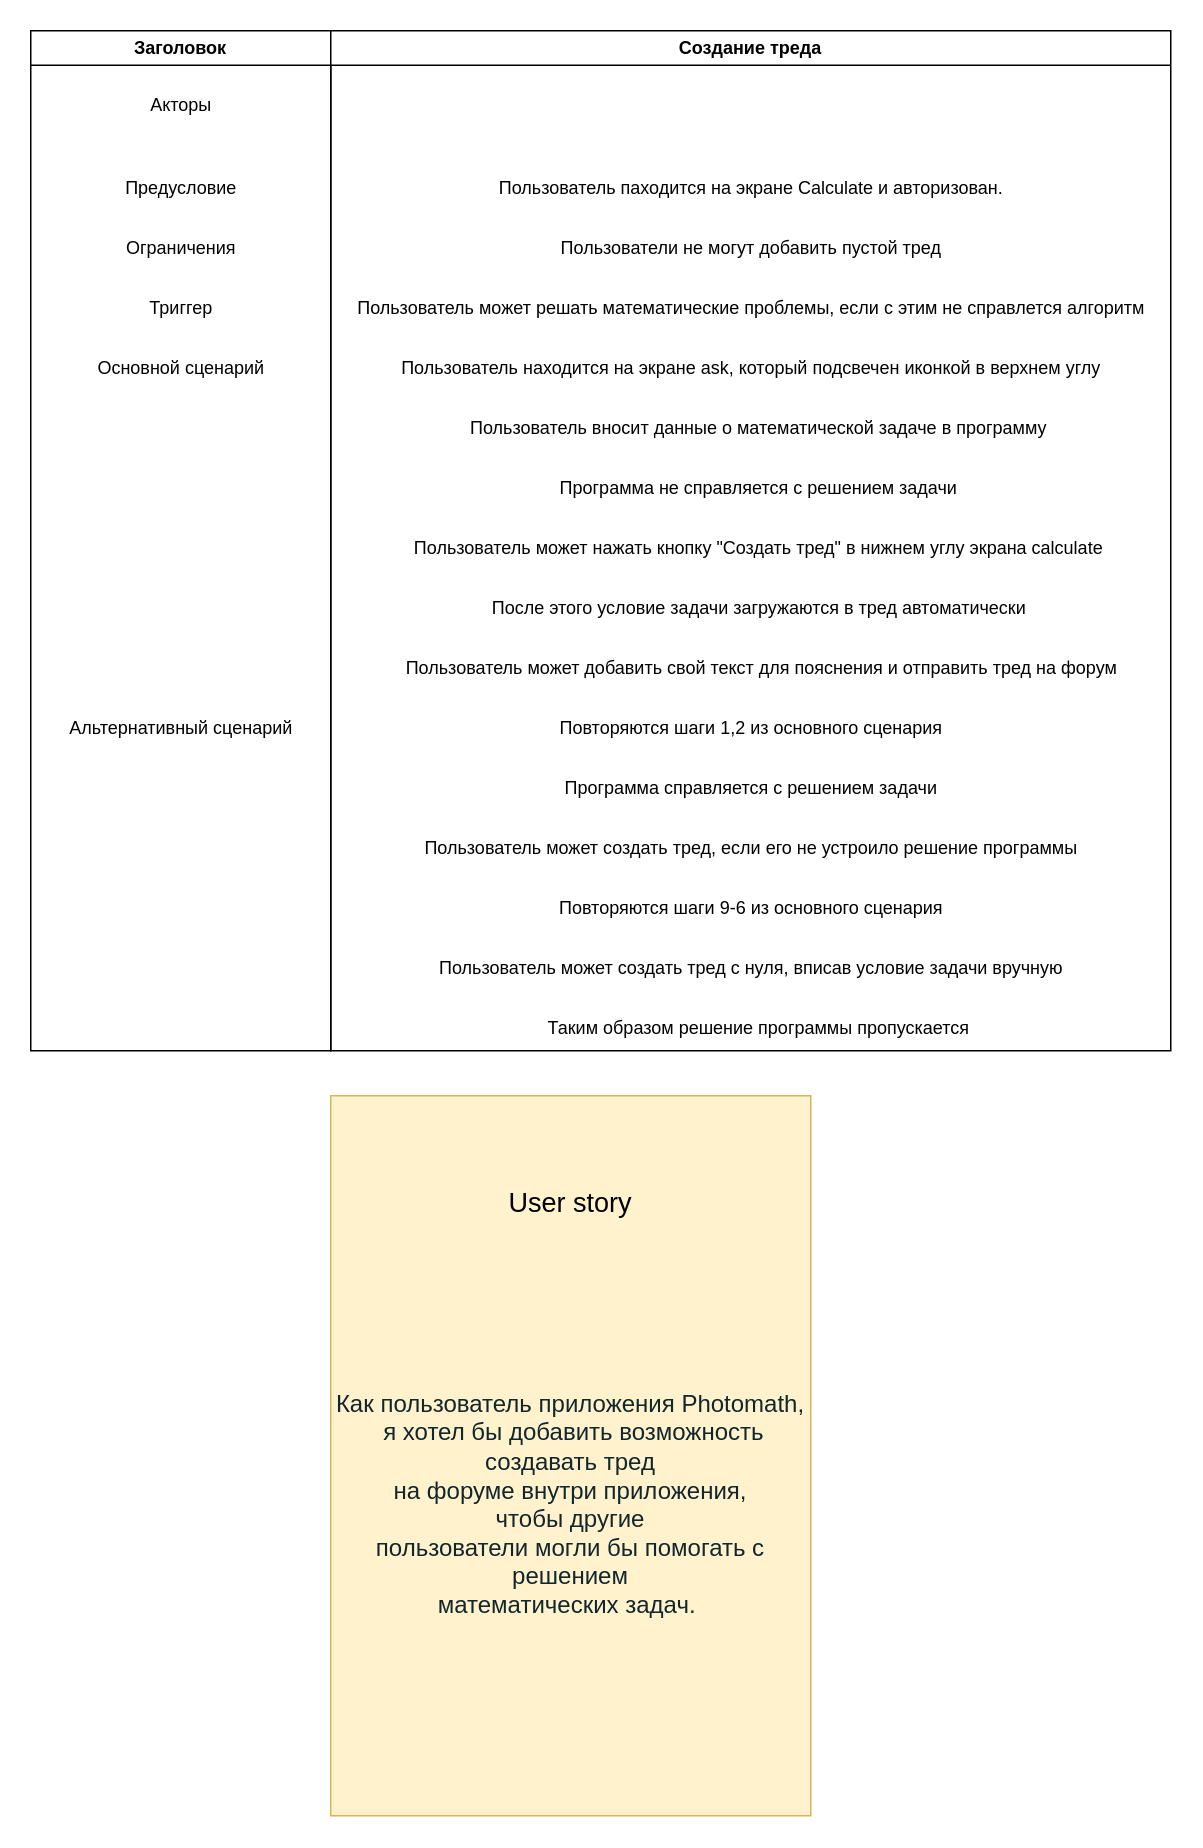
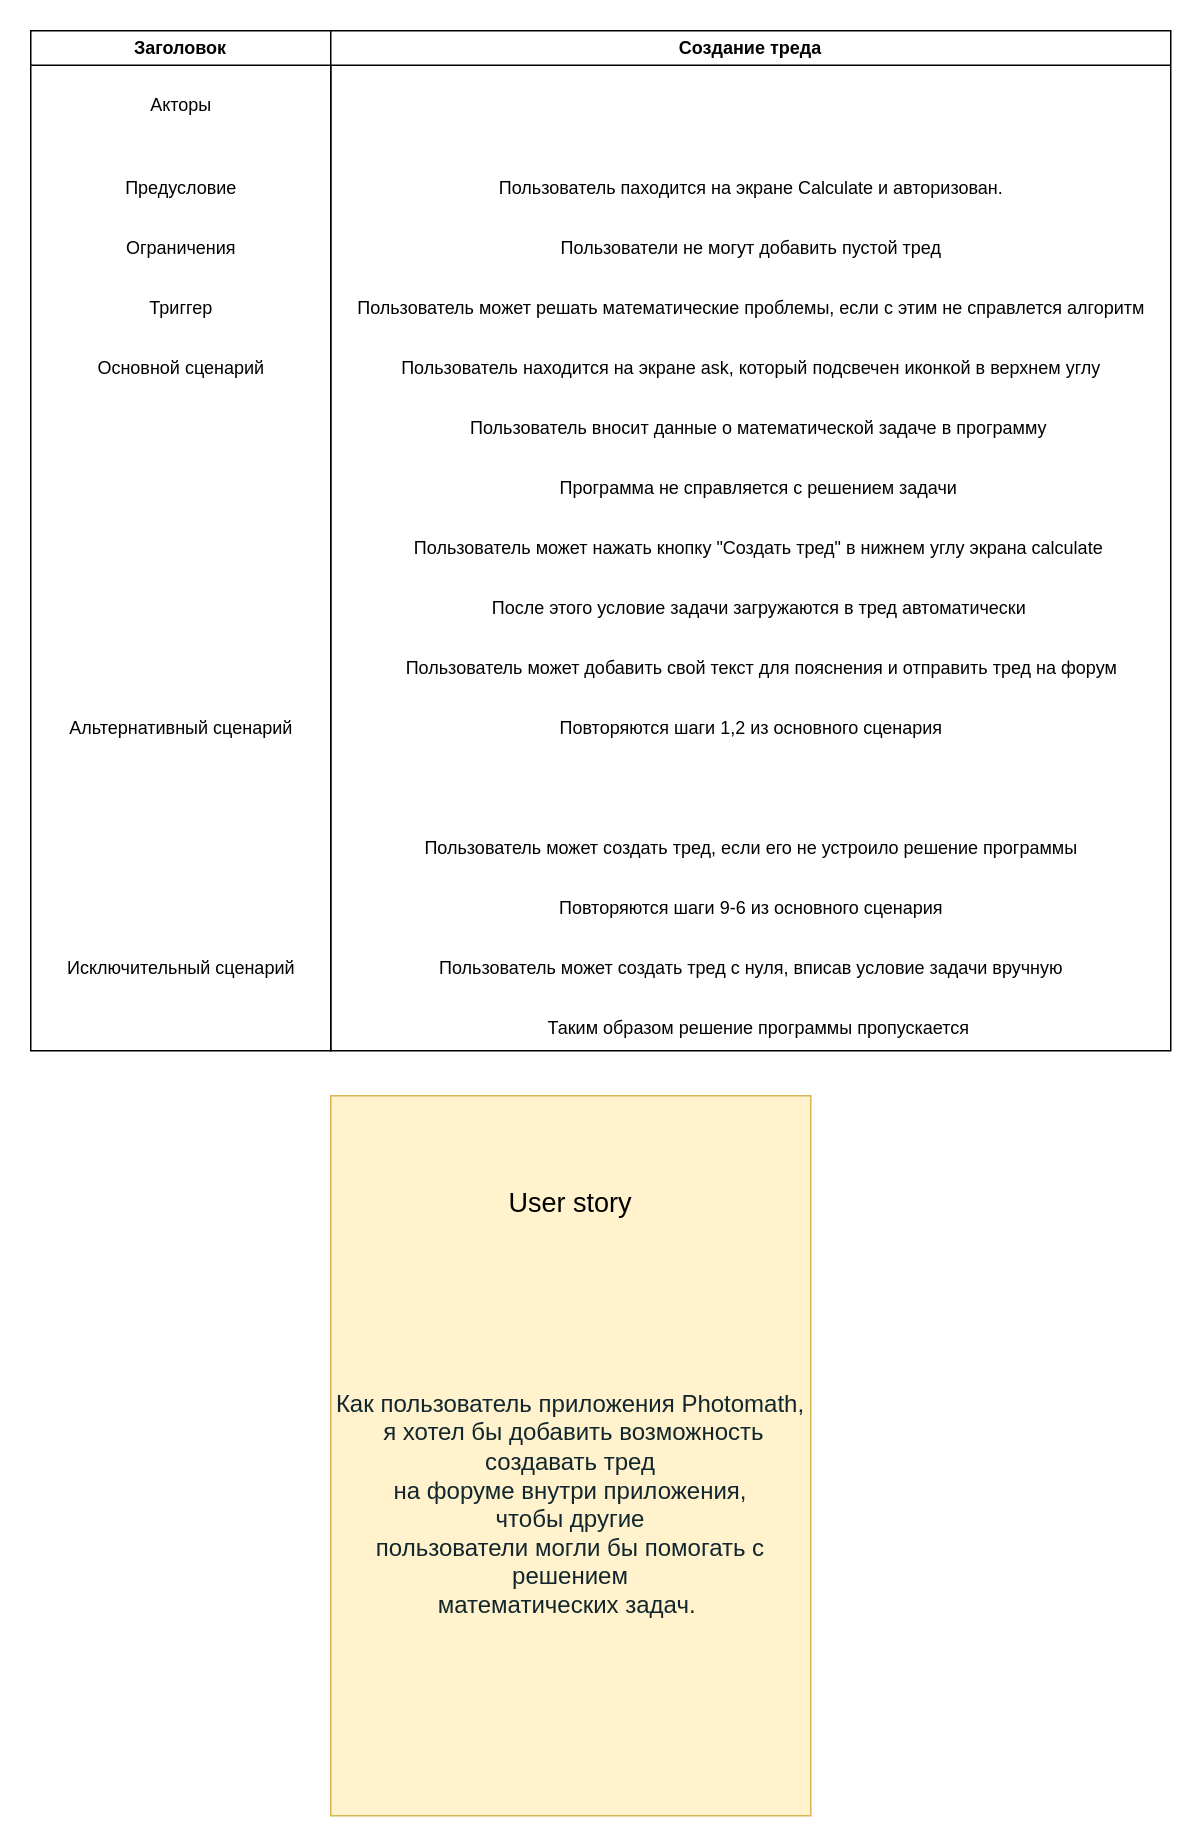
node "Программа справляется с решением задачи": removed
node "Исключительный сценарий": added
